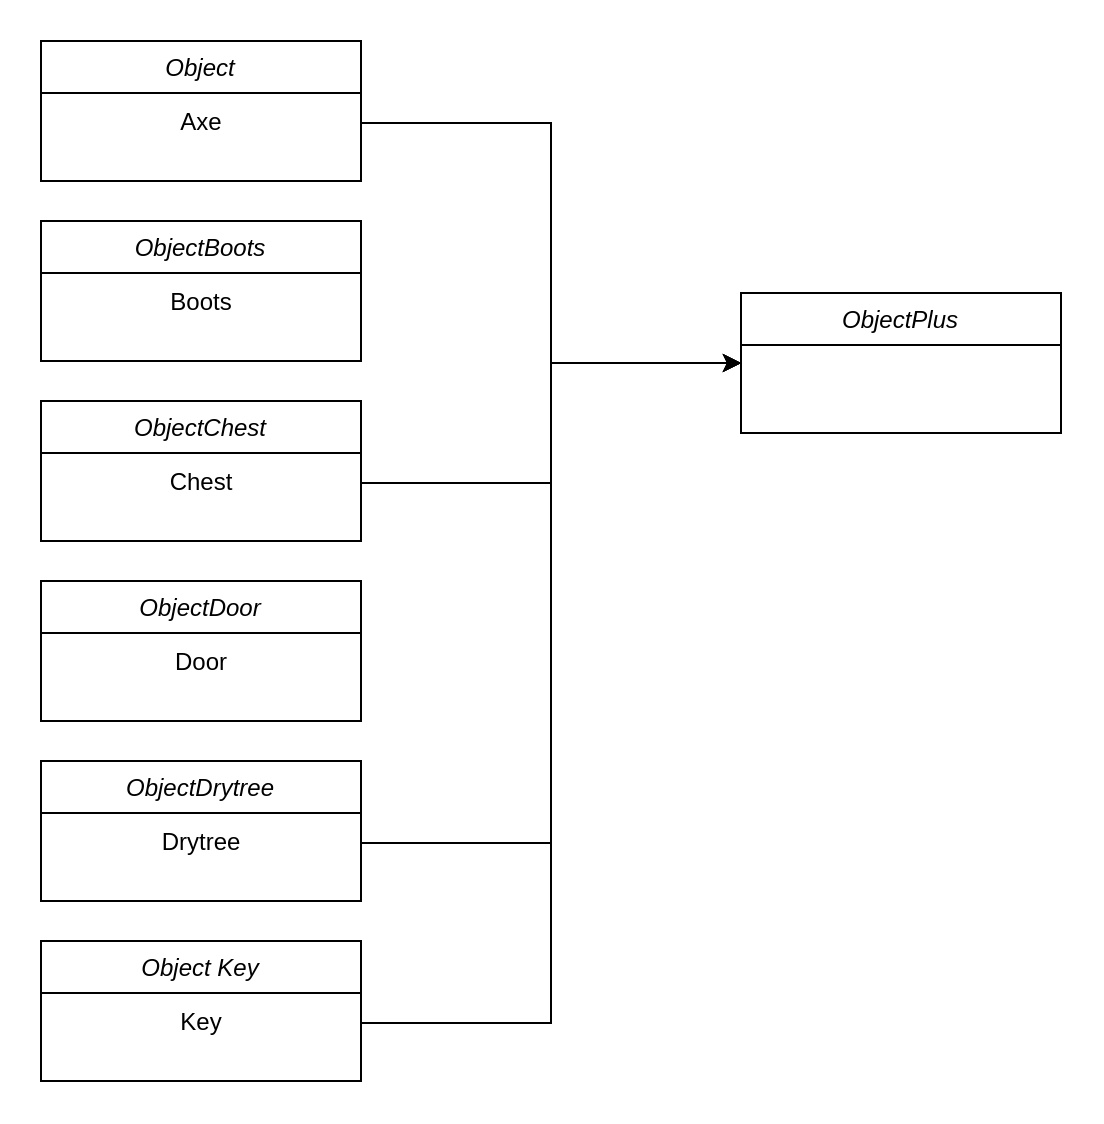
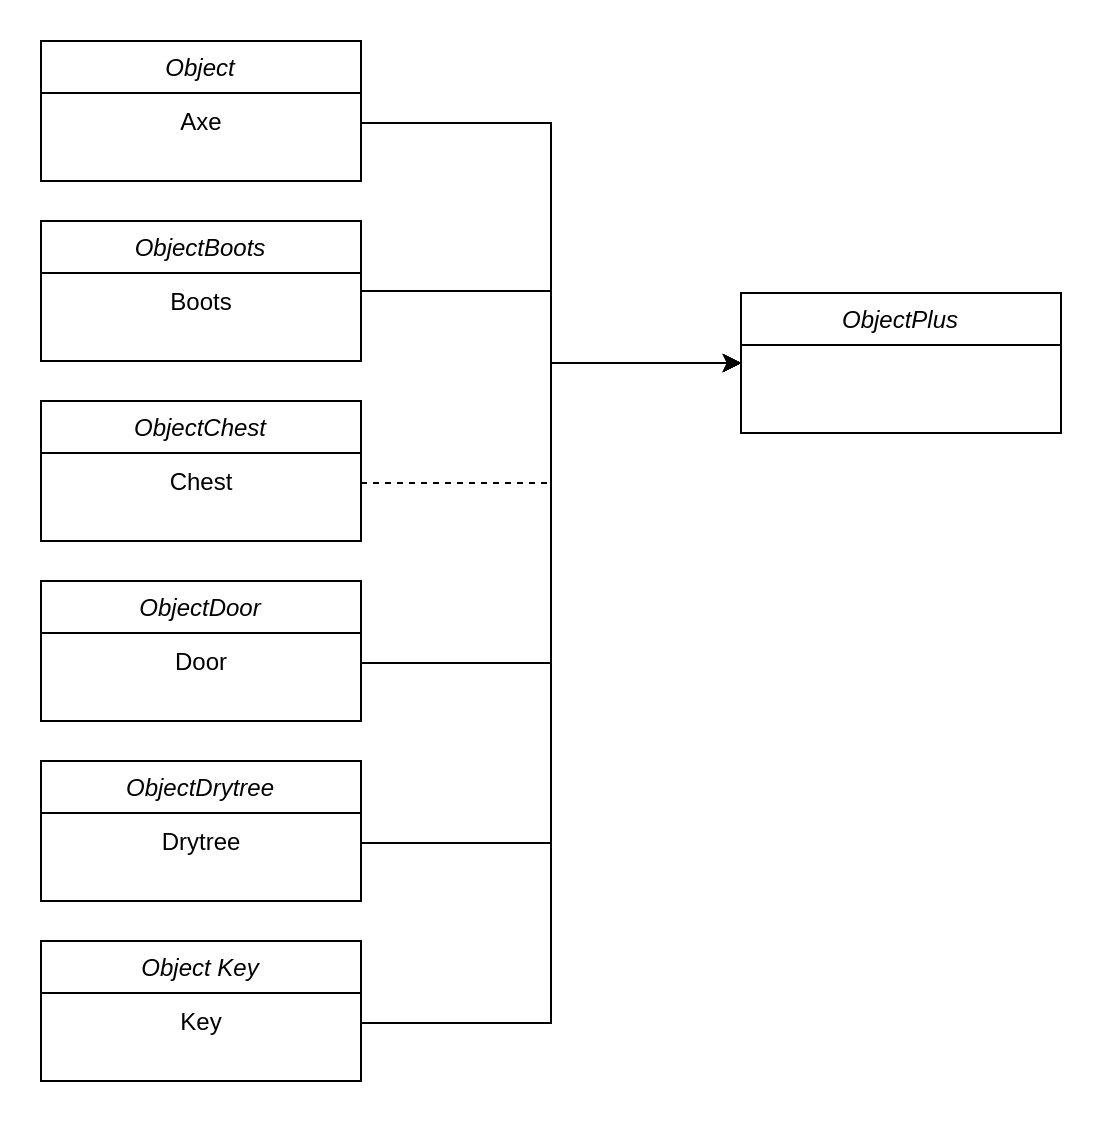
edge "ObjectBoots" -> "ObjectPlus": added
edge "Chest" -> "ObjectPlus": style solid -> dashed
edge "Door" -> "ObjectPlus": added
